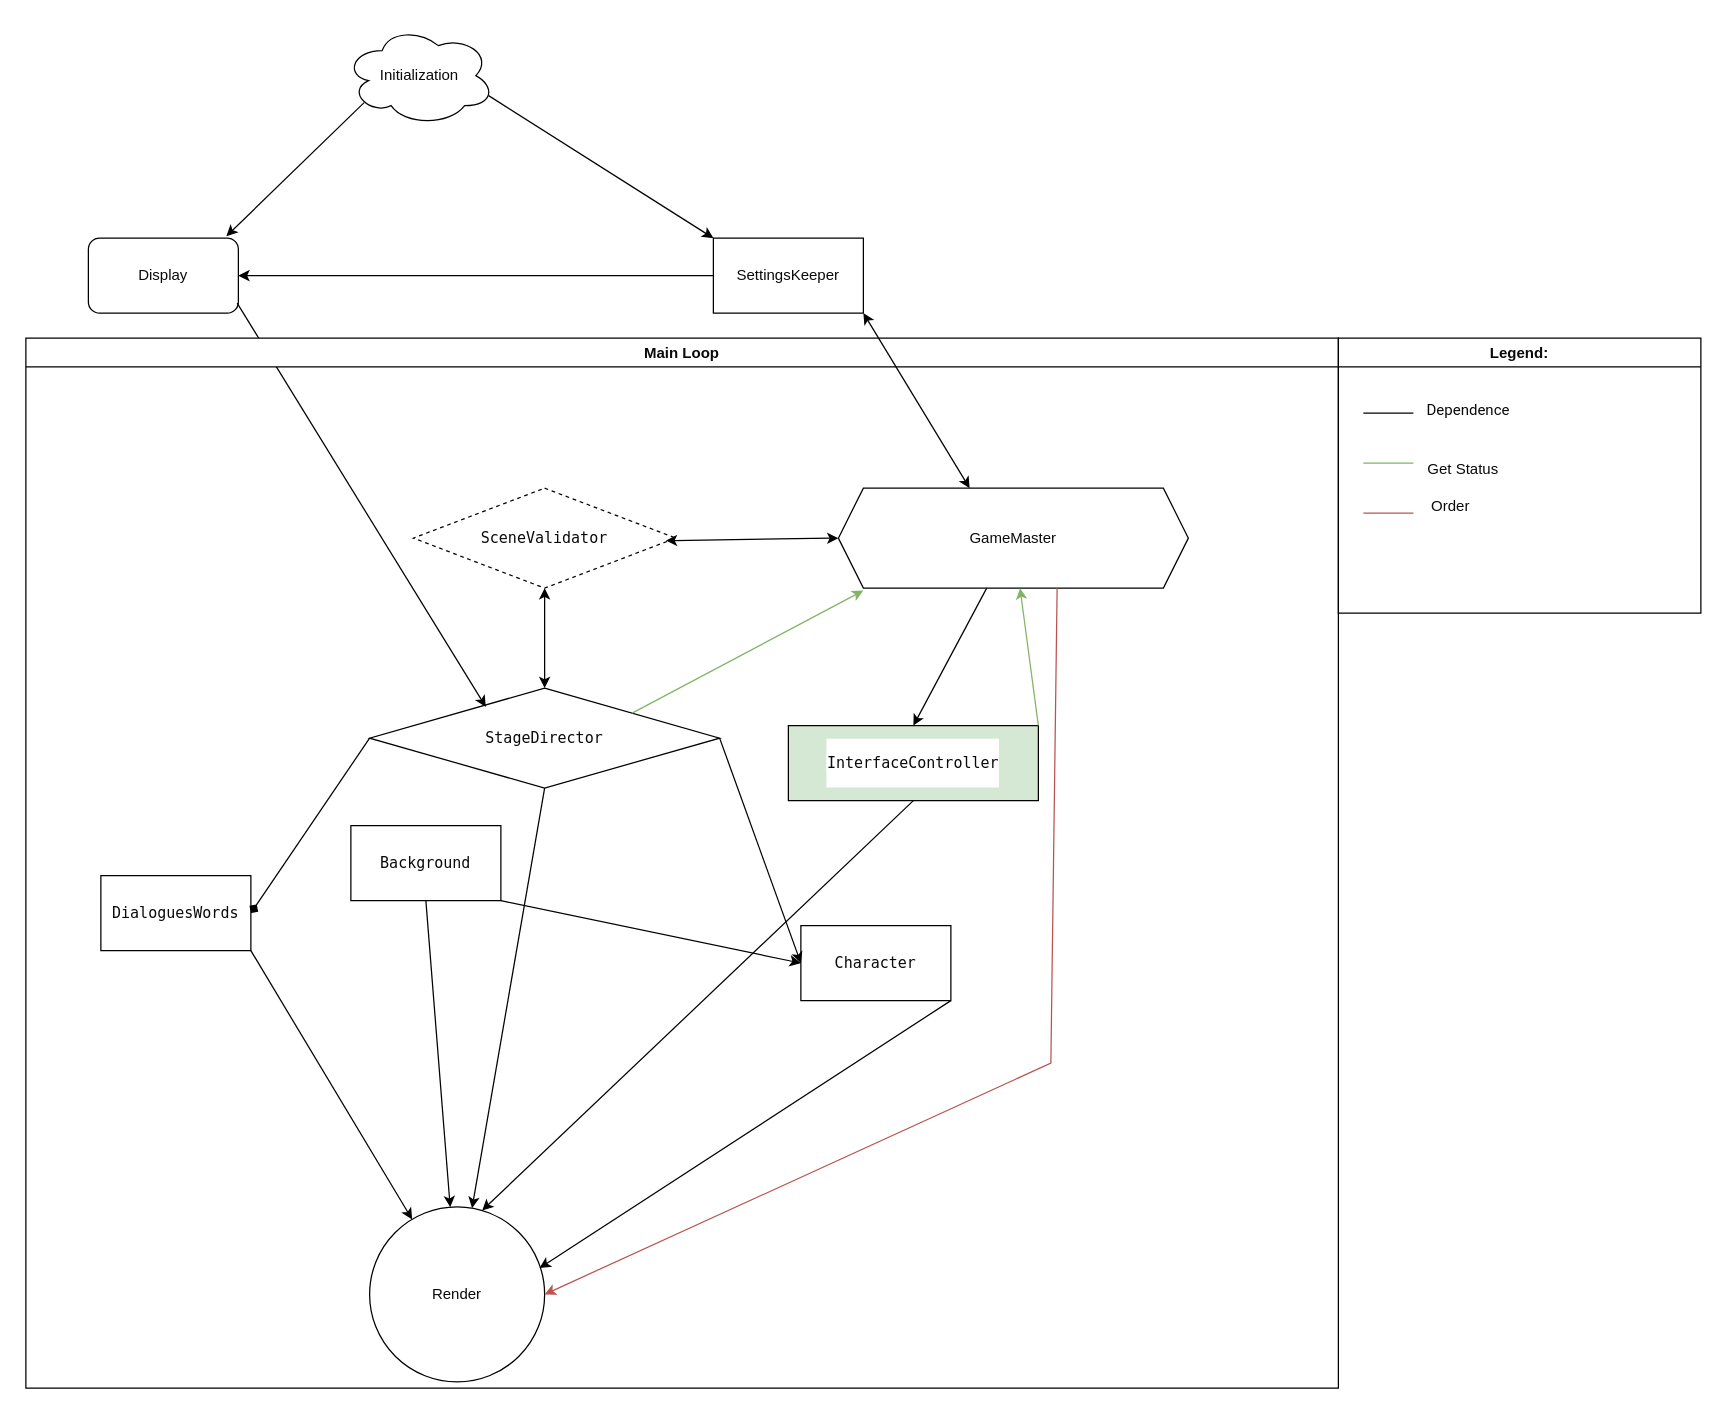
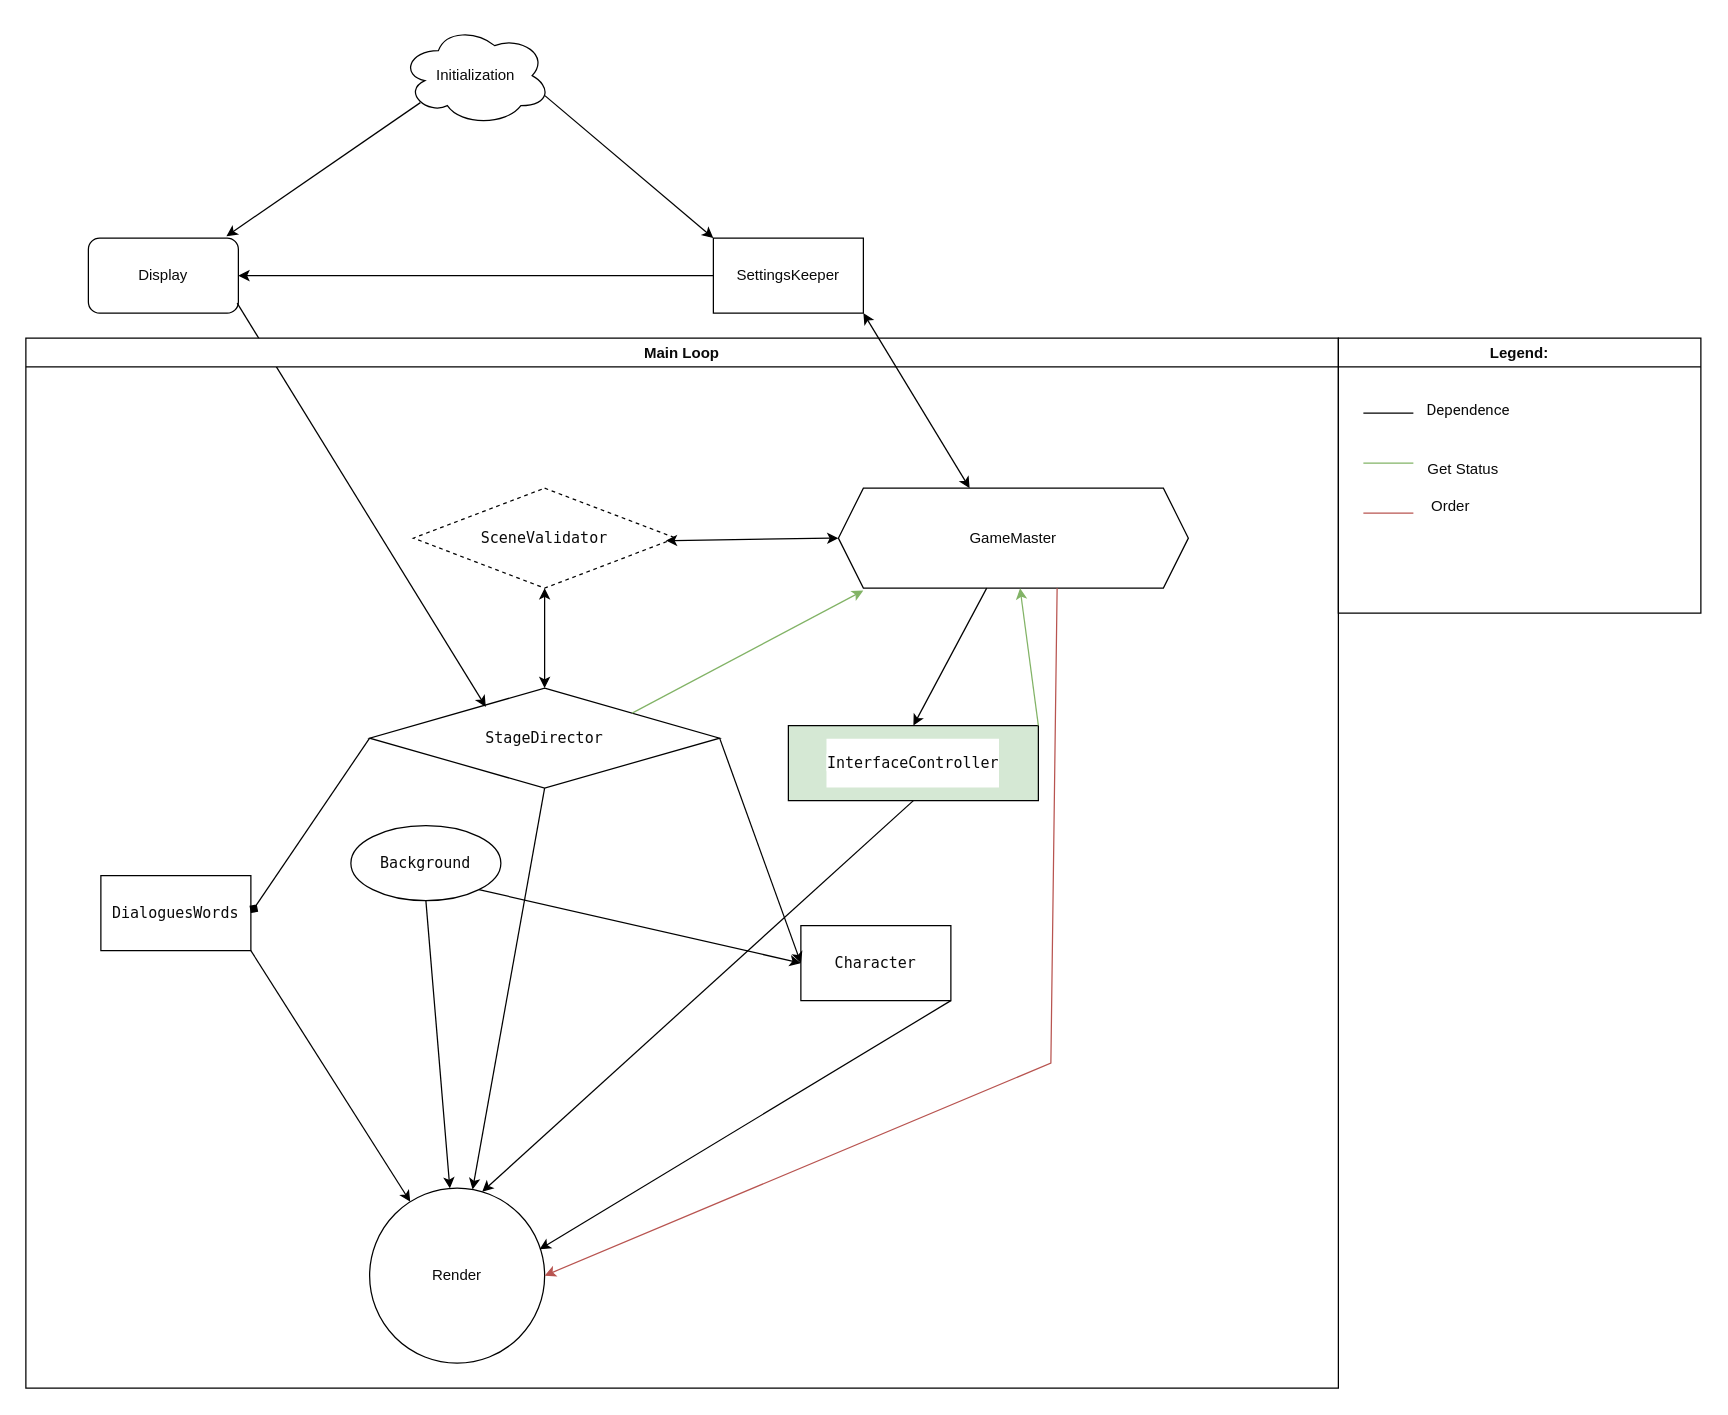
node "Initialization": moved (419, 76) -> (476, 76)
node "Background": shape rectangle -> ellipse
node "Render": moved (457, 1294) -> (457, 1276)
